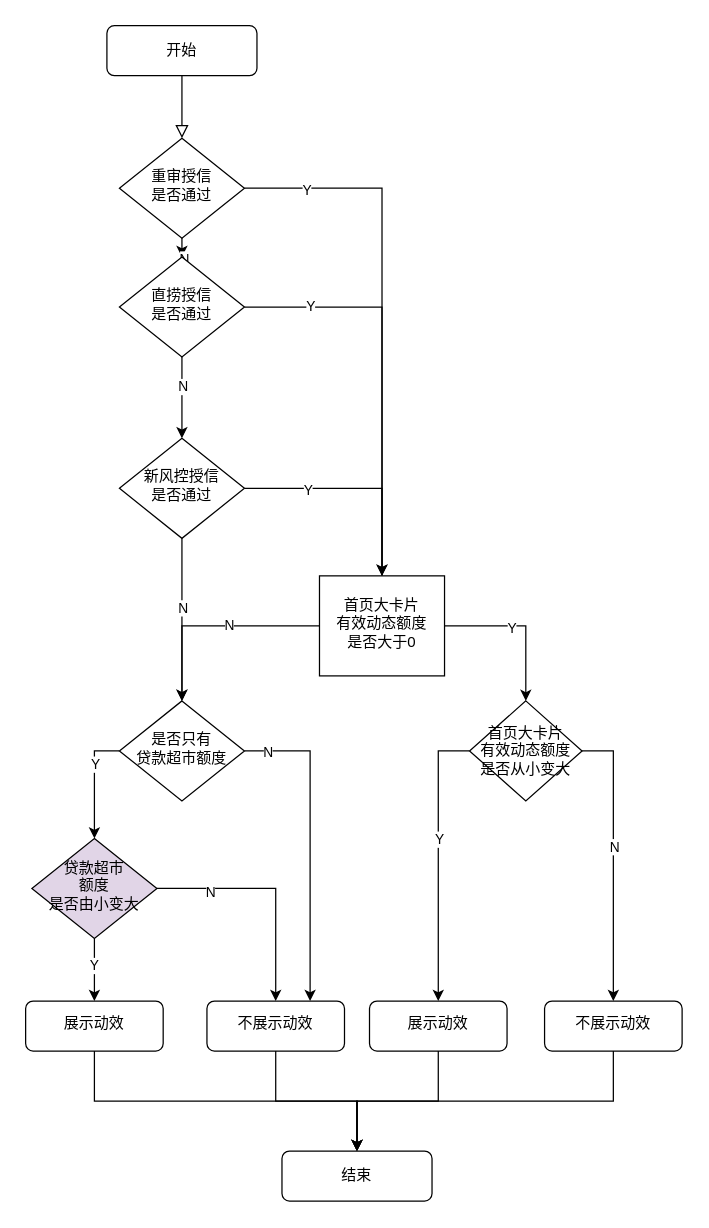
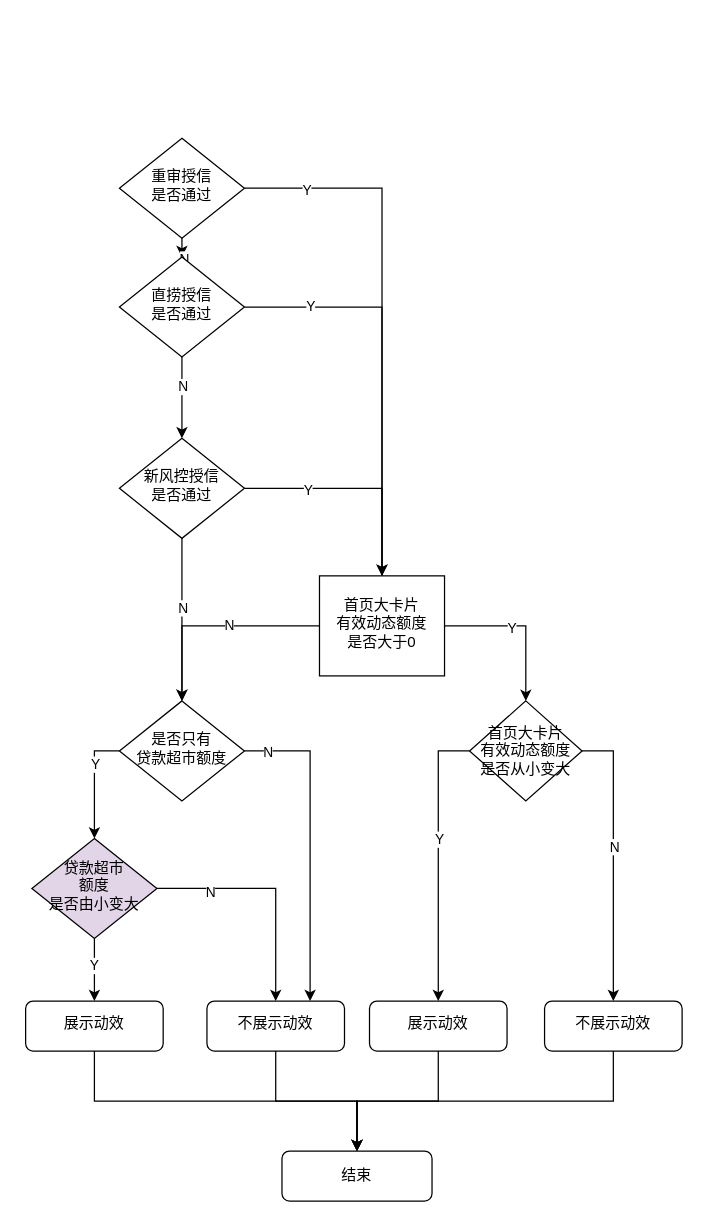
node "开始": removed
edge "开始" -> "重审授信 是否通过": removed
